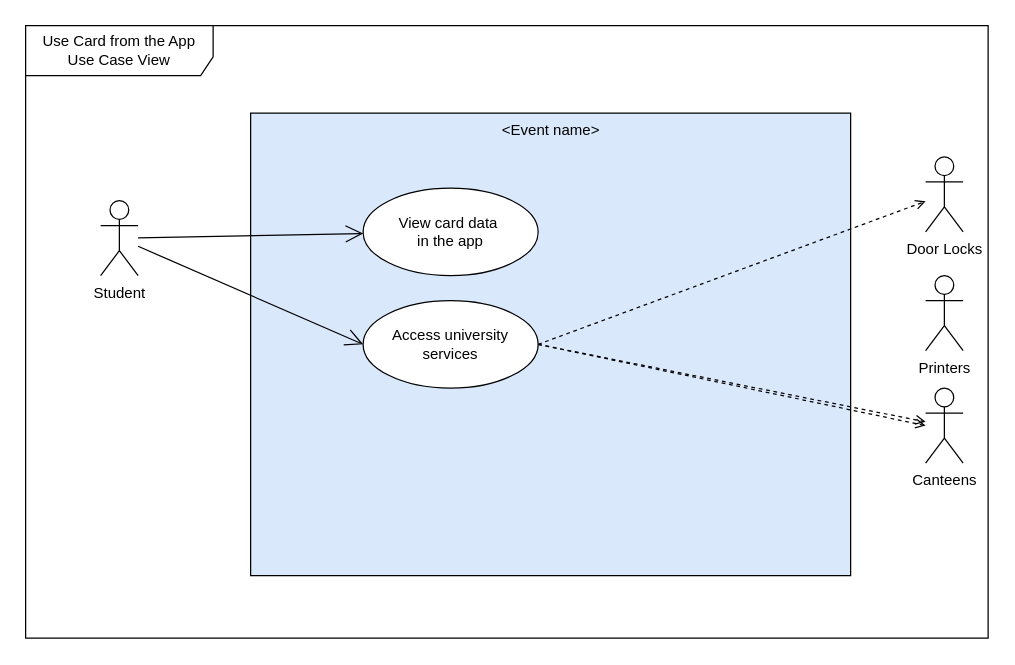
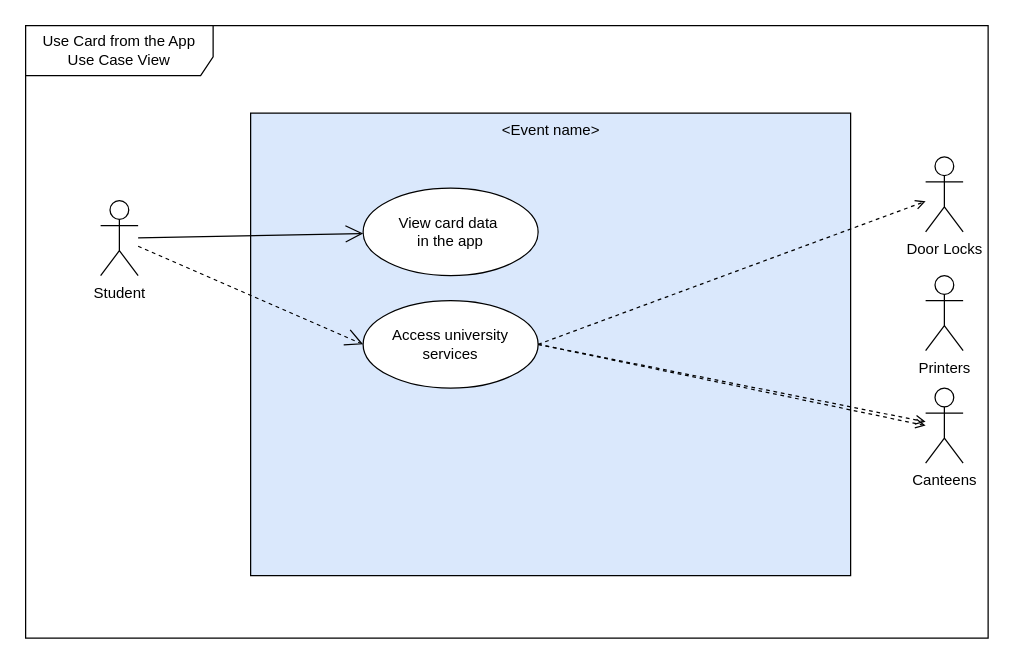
edge "Student" -> "Access university services": style solid -> dashed
